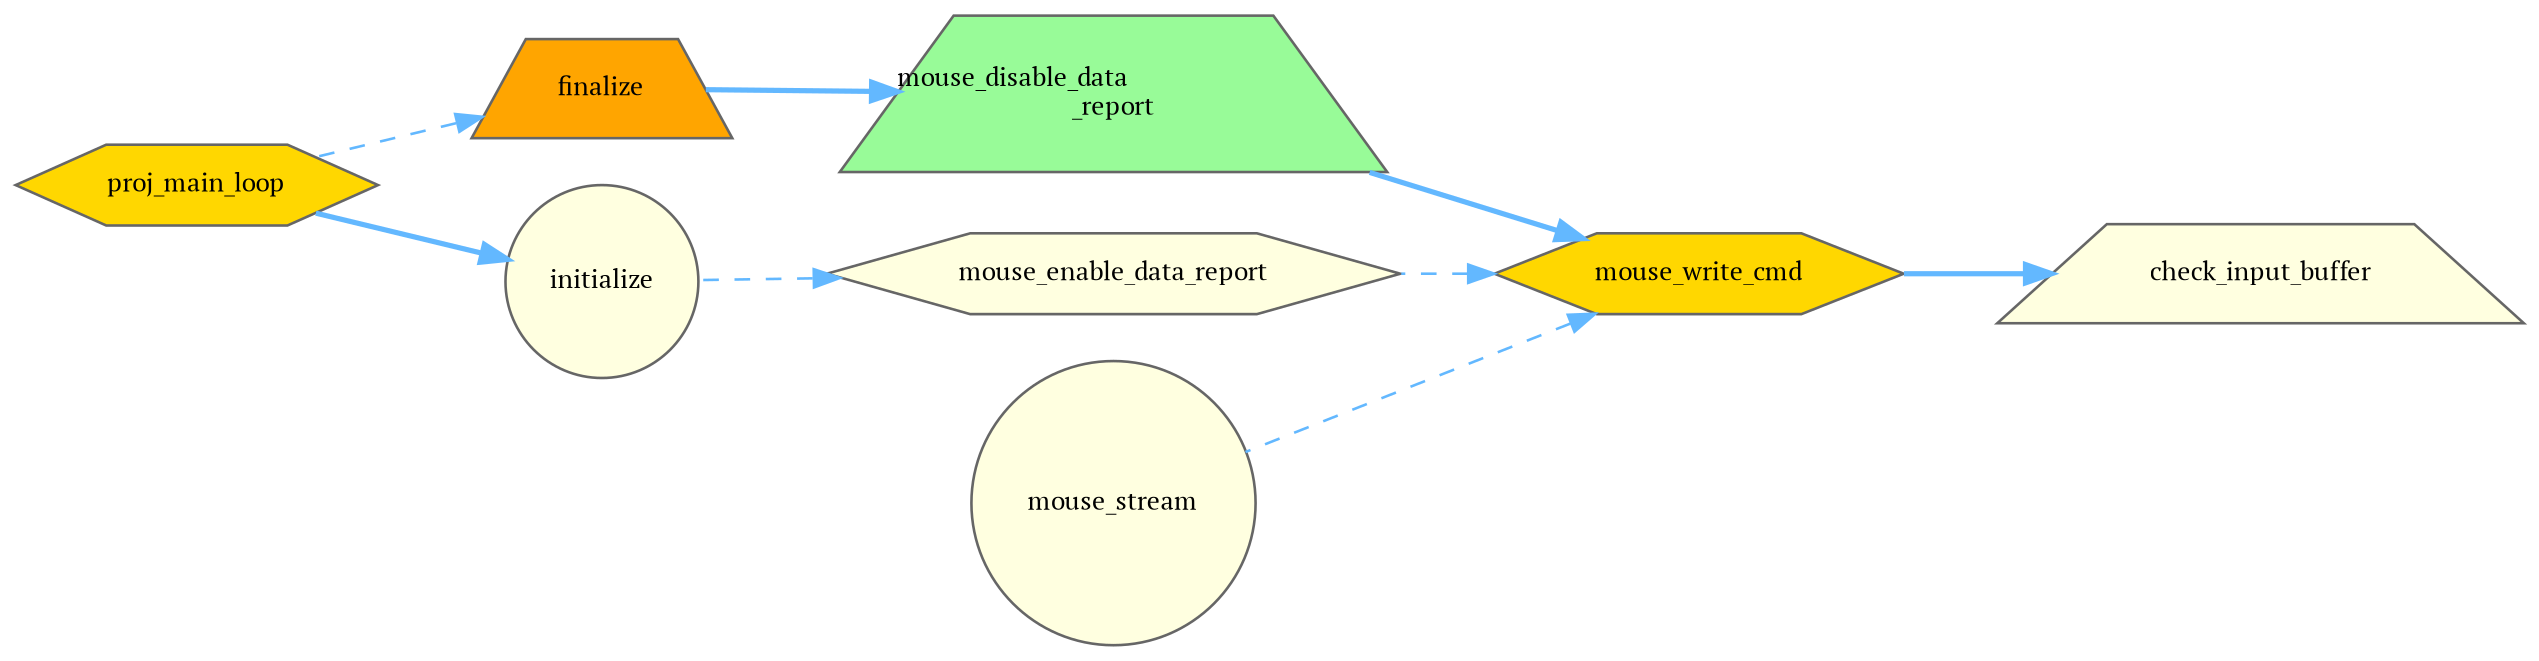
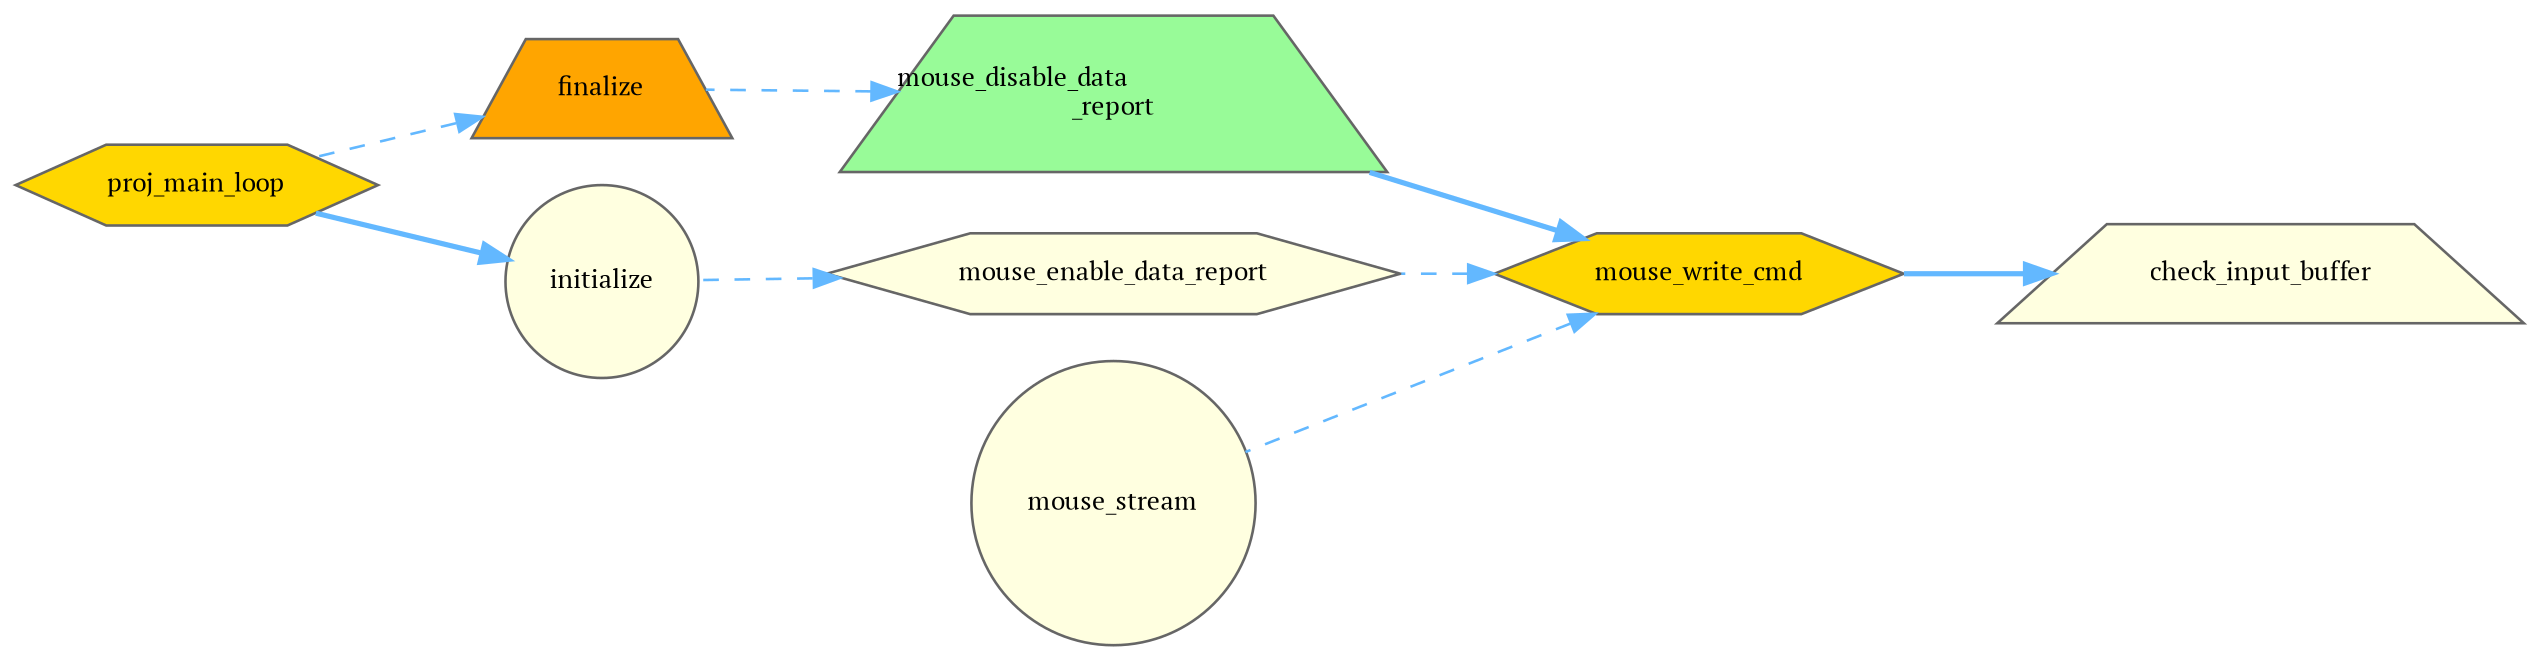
edge "finalize" -> "mouse_disable_data _report": style bold -> dashed
